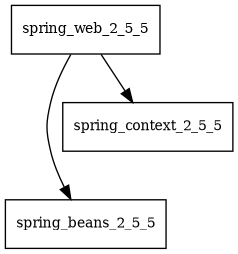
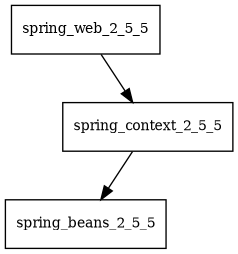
edge "spring_web_2_5_5" -> "spring_beans_2_5_5": now "spring_context_2_5_5" -> "spring_beans_2_5_5"
